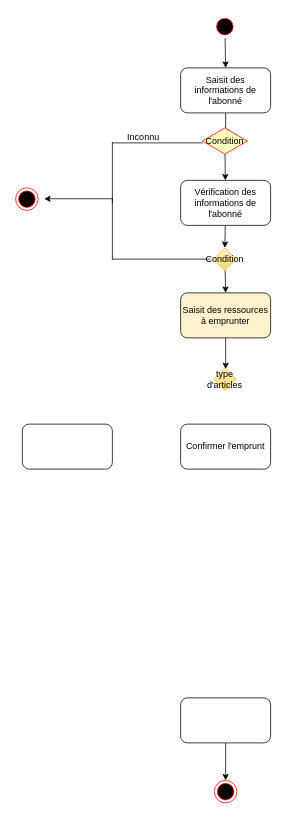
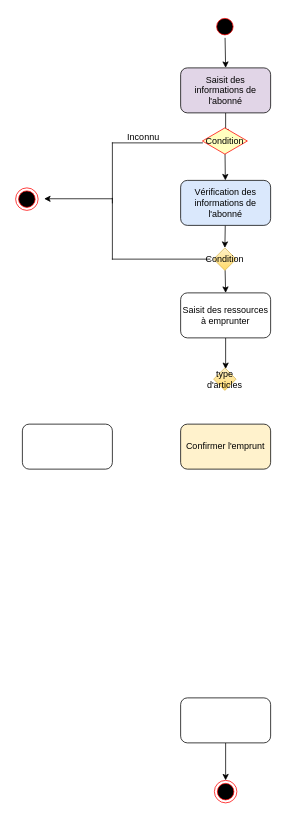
node "Saisit des informations de l'abonné": fillcolor #ffffff -> #e1d5e7
node "Vérification des informations de l'abonné": fillcolor #ffffff -> #dae8fc
node "Saisit des ressources à emprunter": fillcolor #fff2cc -> #ffffff
node "Confirmer l'emprunt": fillcolor #ffffff -> #fff2cc
